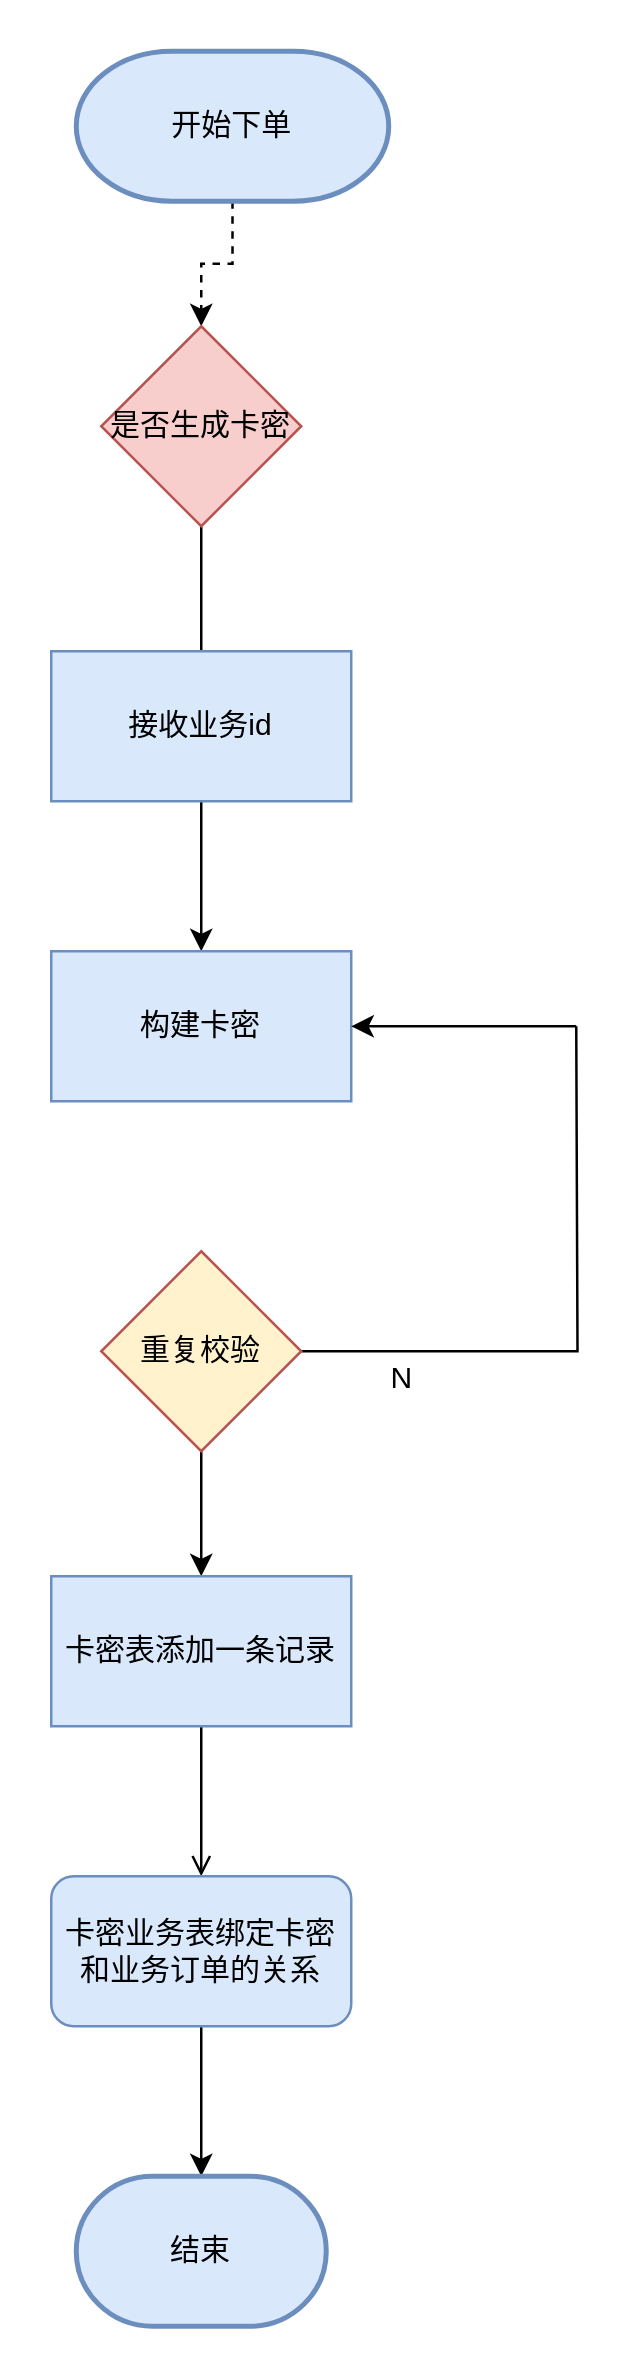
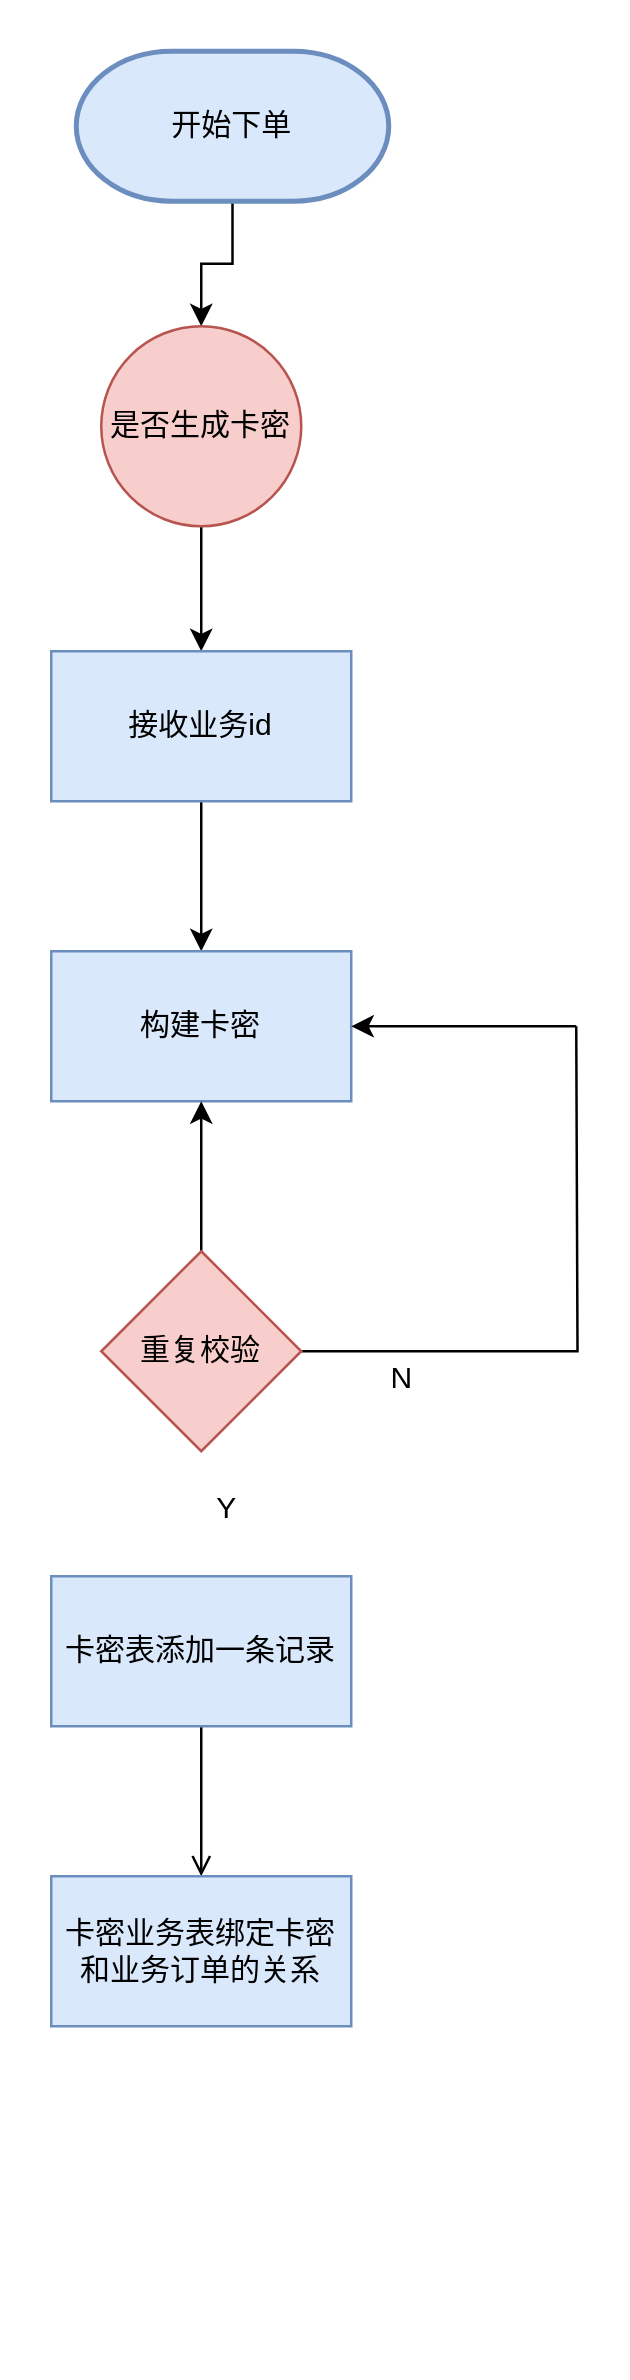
edge "开始下单" -> "是否生成卡密": style dashed -> solid
node "是否生成卡密": shape diamond -> ellipse
edge "是否生成卡密" -- "接收业务id": arrowhead none -> classic
node "重复校验": fillcolor #fff2cc -> #f8cecc
edge "重复校验" -> "卡密表添加一条记录": now "重复校验" -> "构建卡密"
node "Y": added
node "卡密业务表绑定卡密和业务订单的关系": shape rounded rectangle -> rectangle
edge "卡密业务表绑定卡密和业务订单的关系" -> "结束": removed
node "结束": removed
